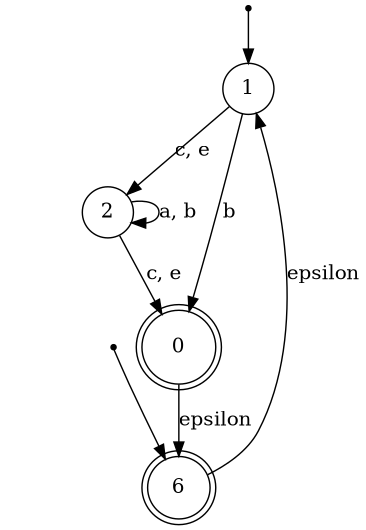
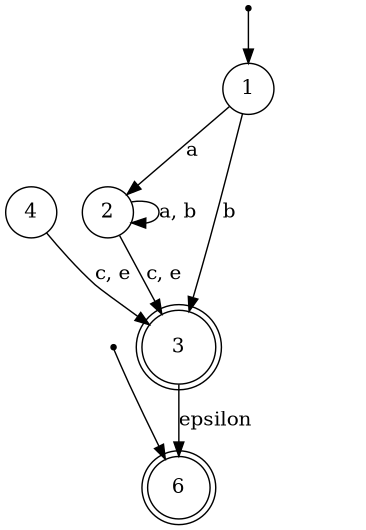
edge "1" -> "2": label "c, e" -> "a"
node "4": added
edge "6" -> "1": removed, label "epsilon"
node "0": label "0" -> "3"
